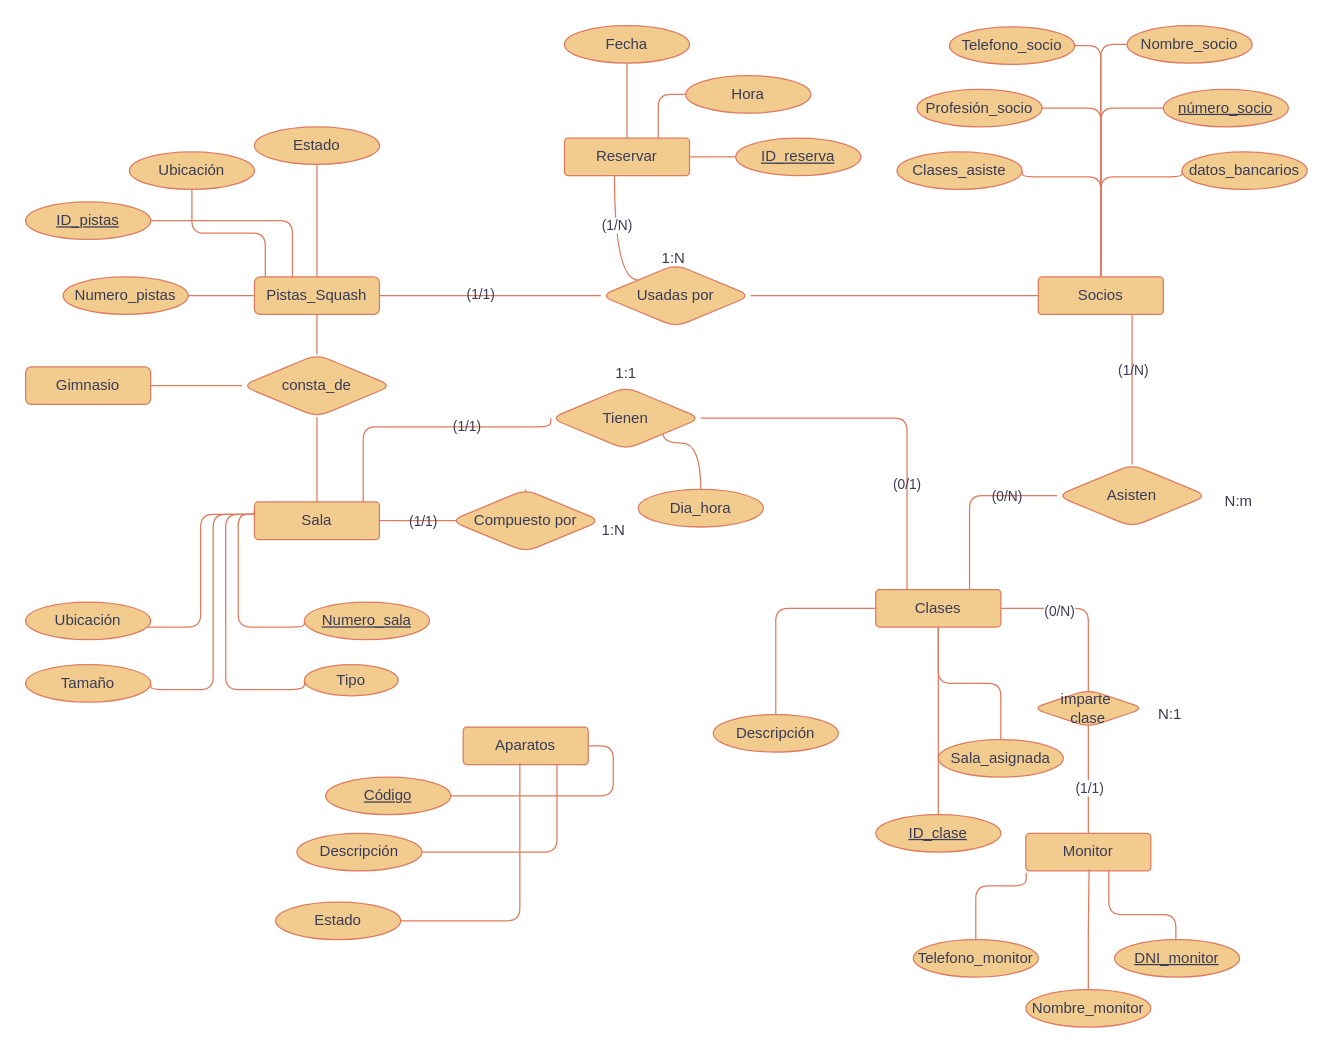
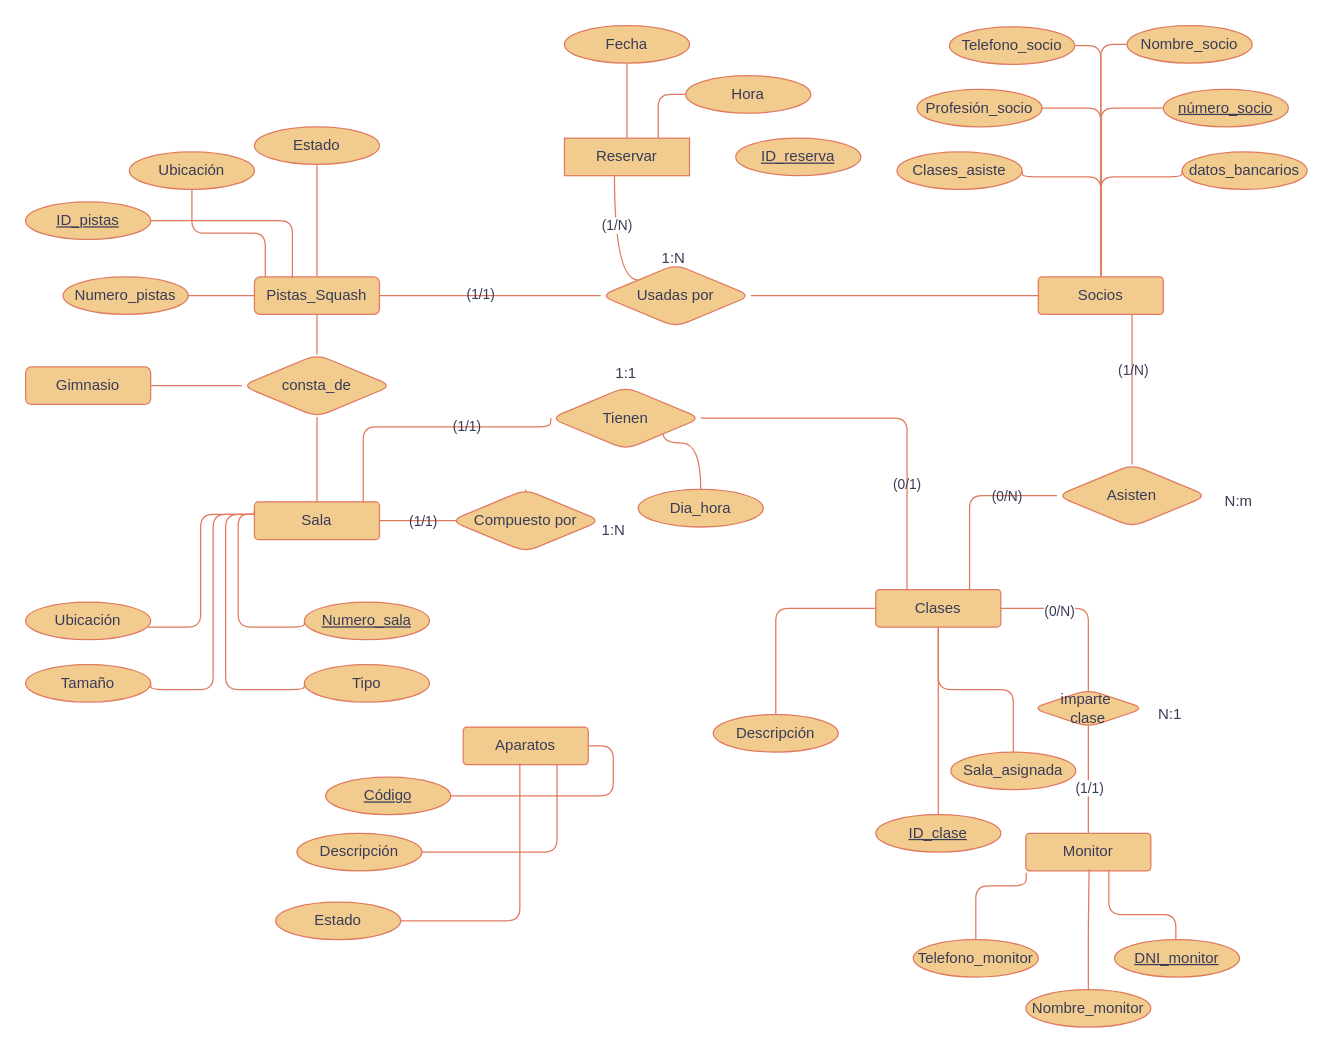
node "Reservar": shape rounded rectangle -> rectangle
edge "Reservar" -- "ID_reserva": removed
node "Tipo": size 94x31 -> 125x38
node "Sala_asignada": moved (1001, 758) -> (1013, 771)
